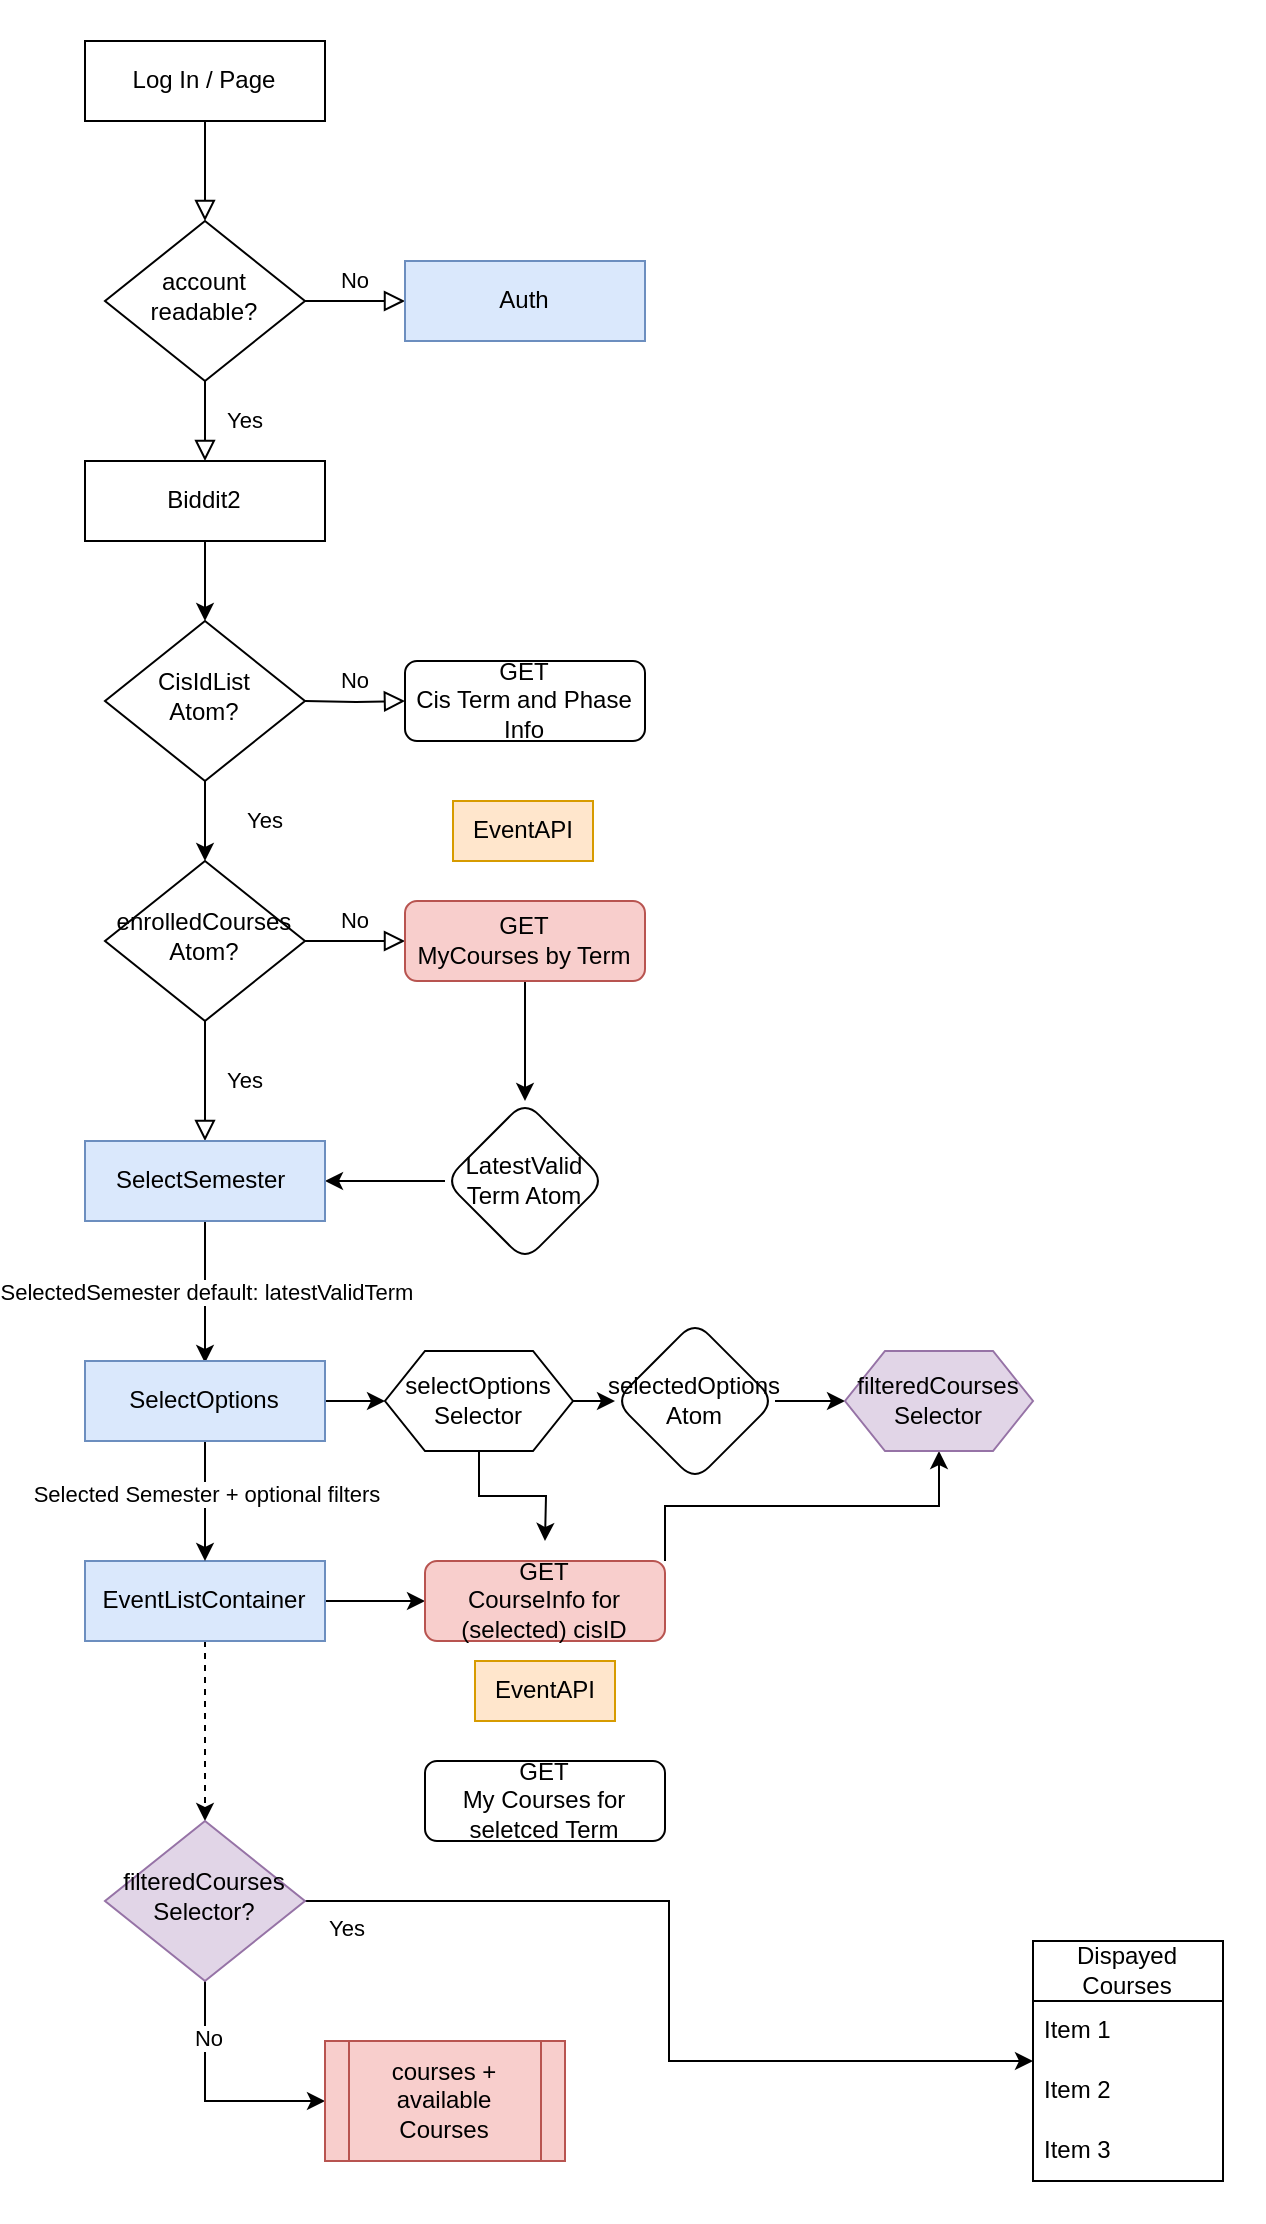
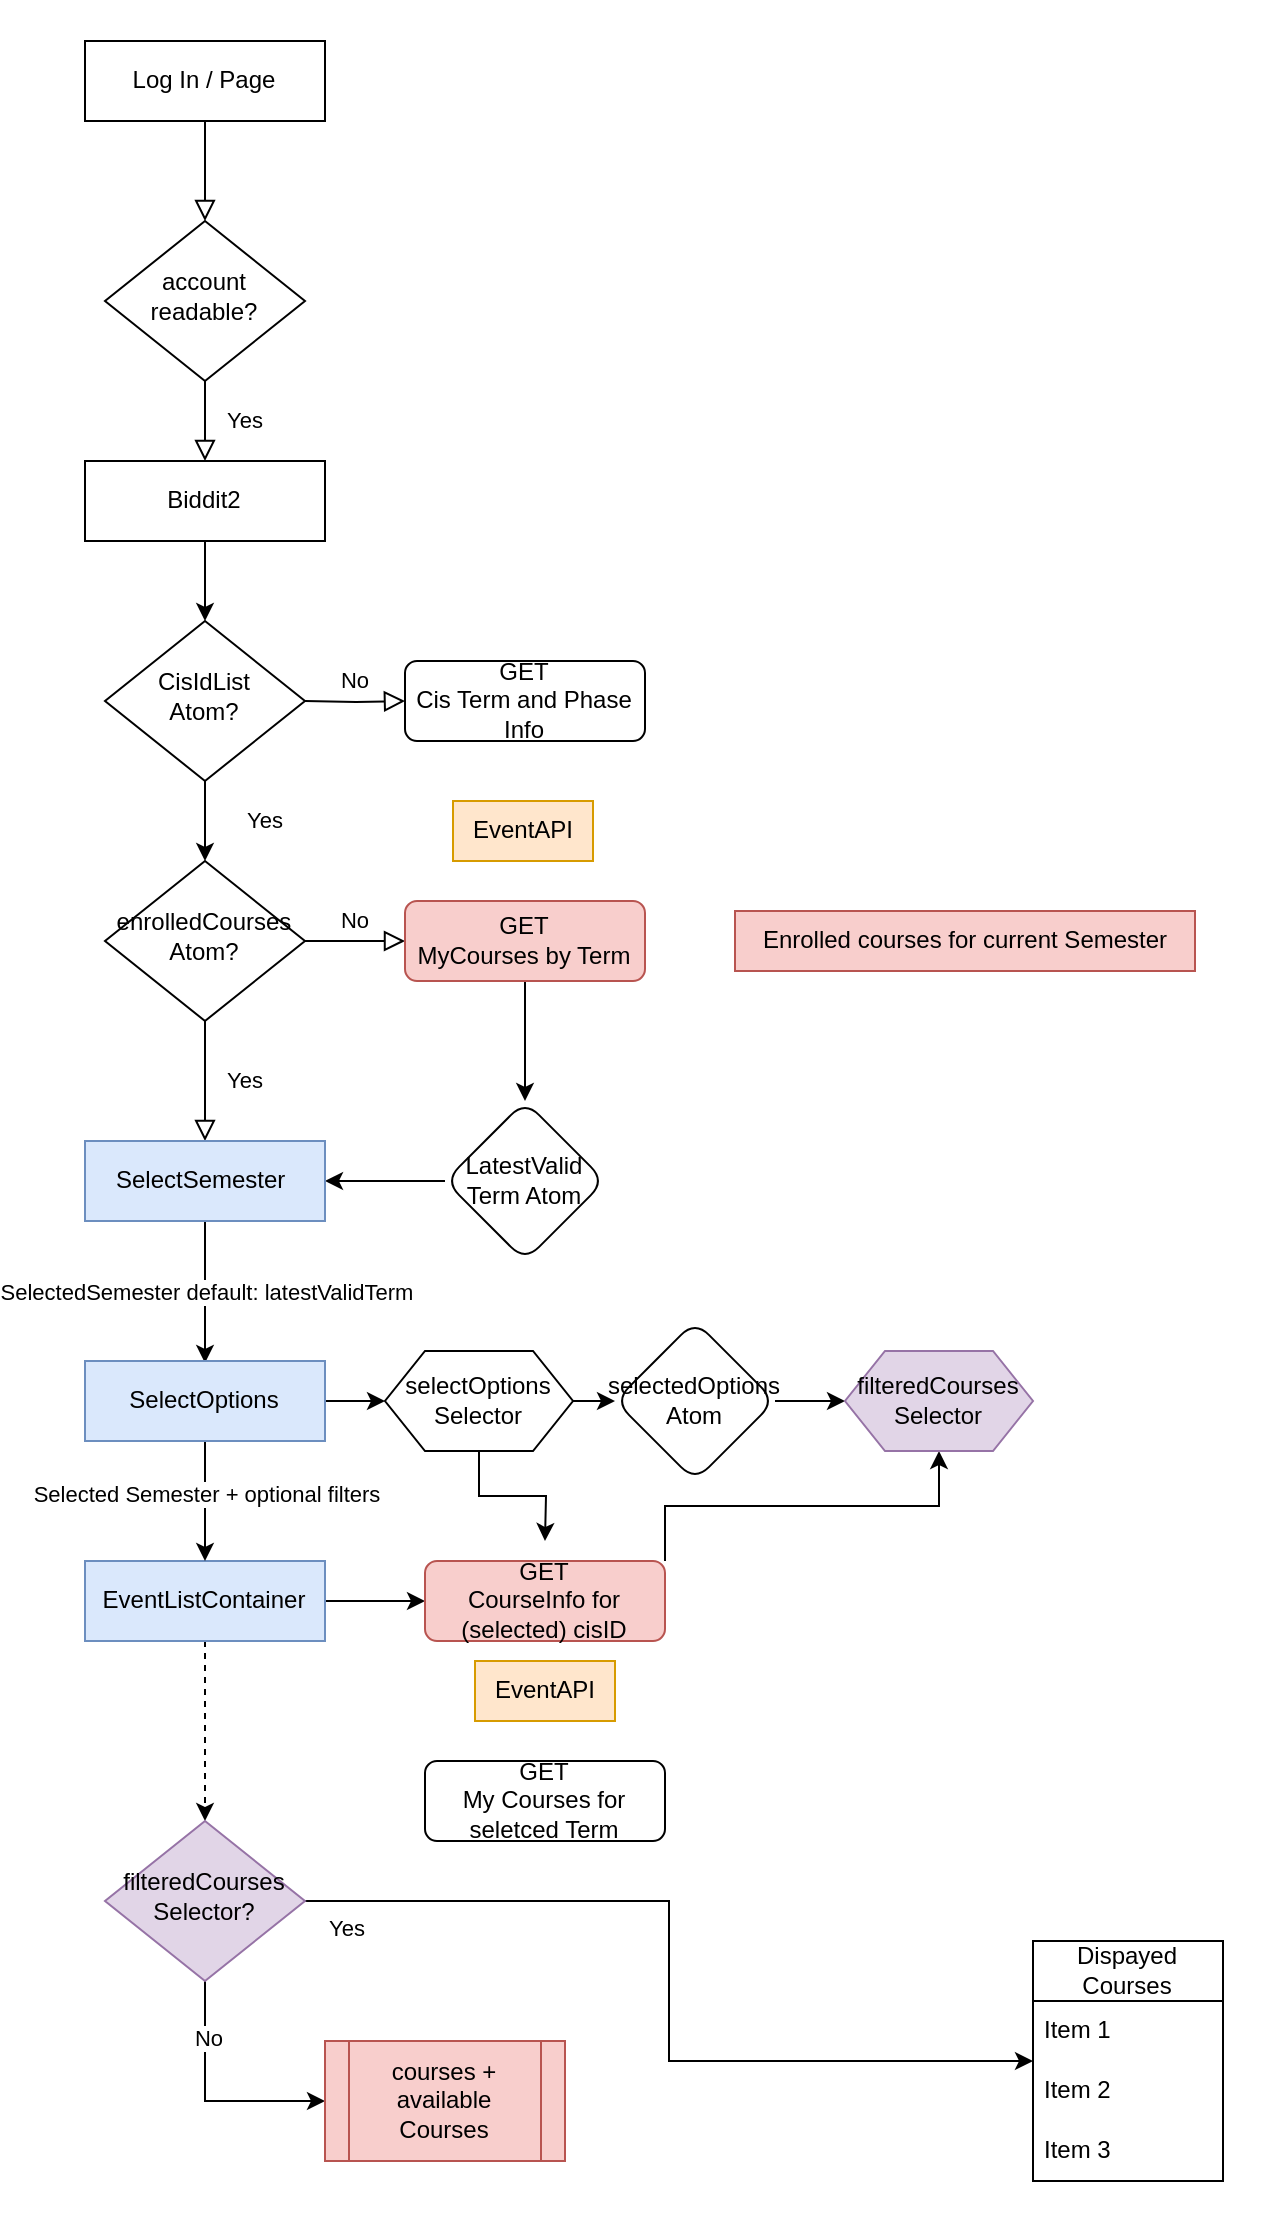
edge "account readable?" -> "Auth": removed, label "No"
node "Auth": removed
node "Enrolled courses for current Semester": added
